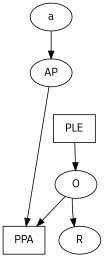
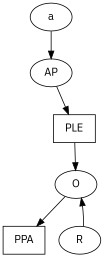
edge "AP" -> "PPA": now "AP" -> "PLE"
edge "O" -> "R": reversed
